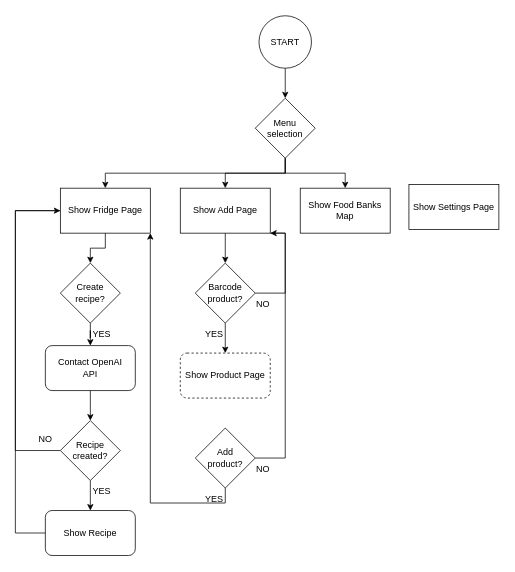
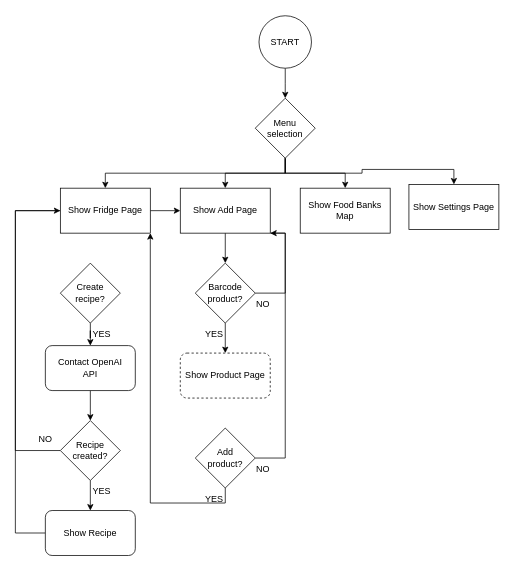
edge "Menu selection" -> "Show Settings Page": added
edge "Show Fridge Page" -> "Create recipe?": now "Show Fridge Page" -> "Show Add Page"
